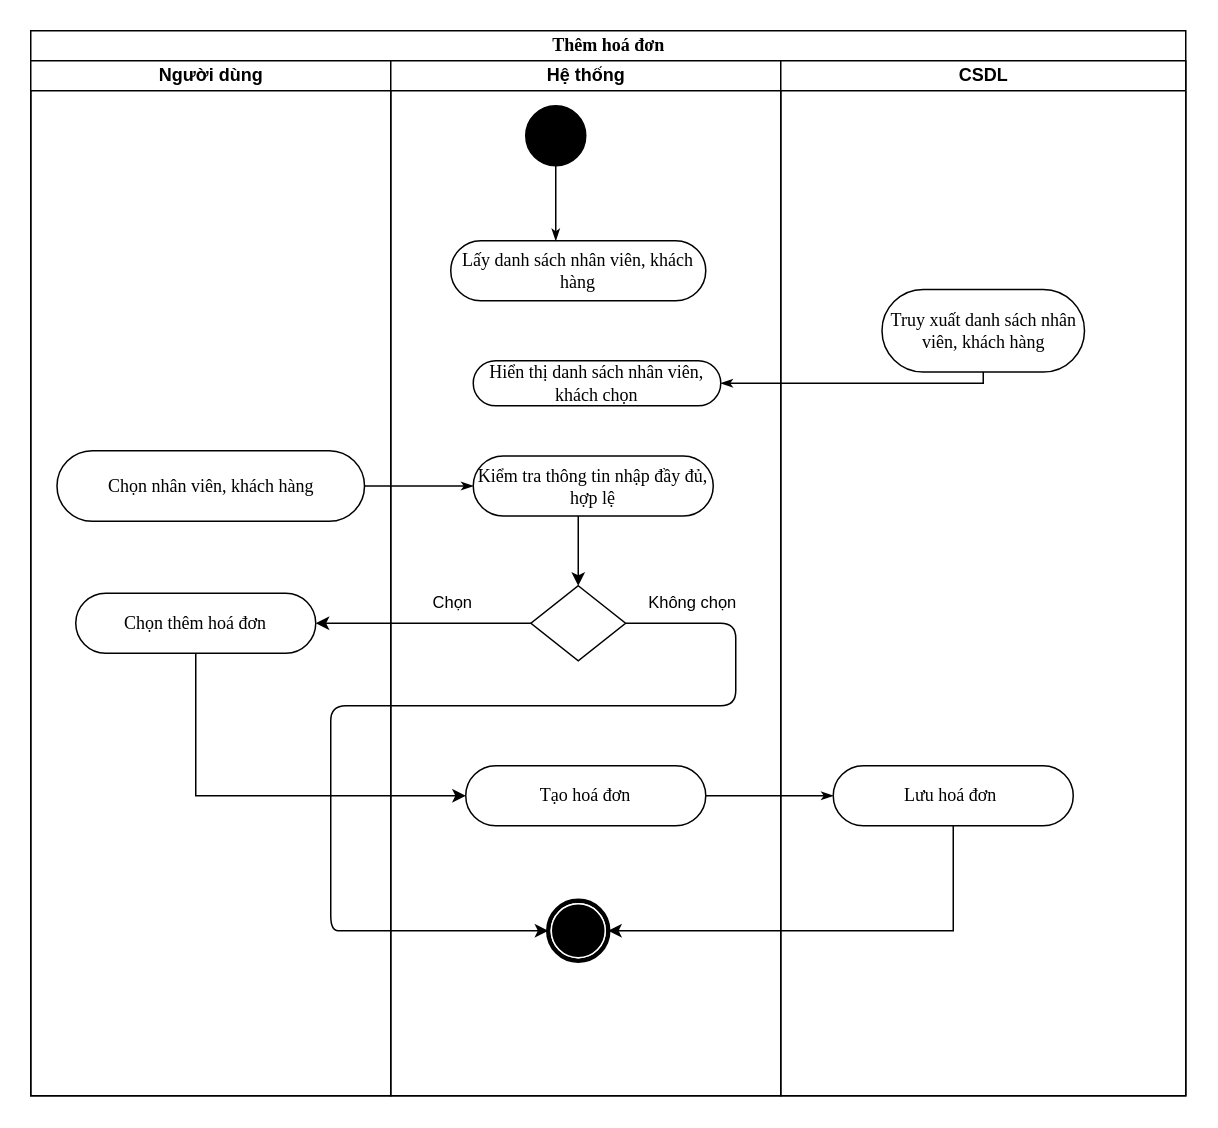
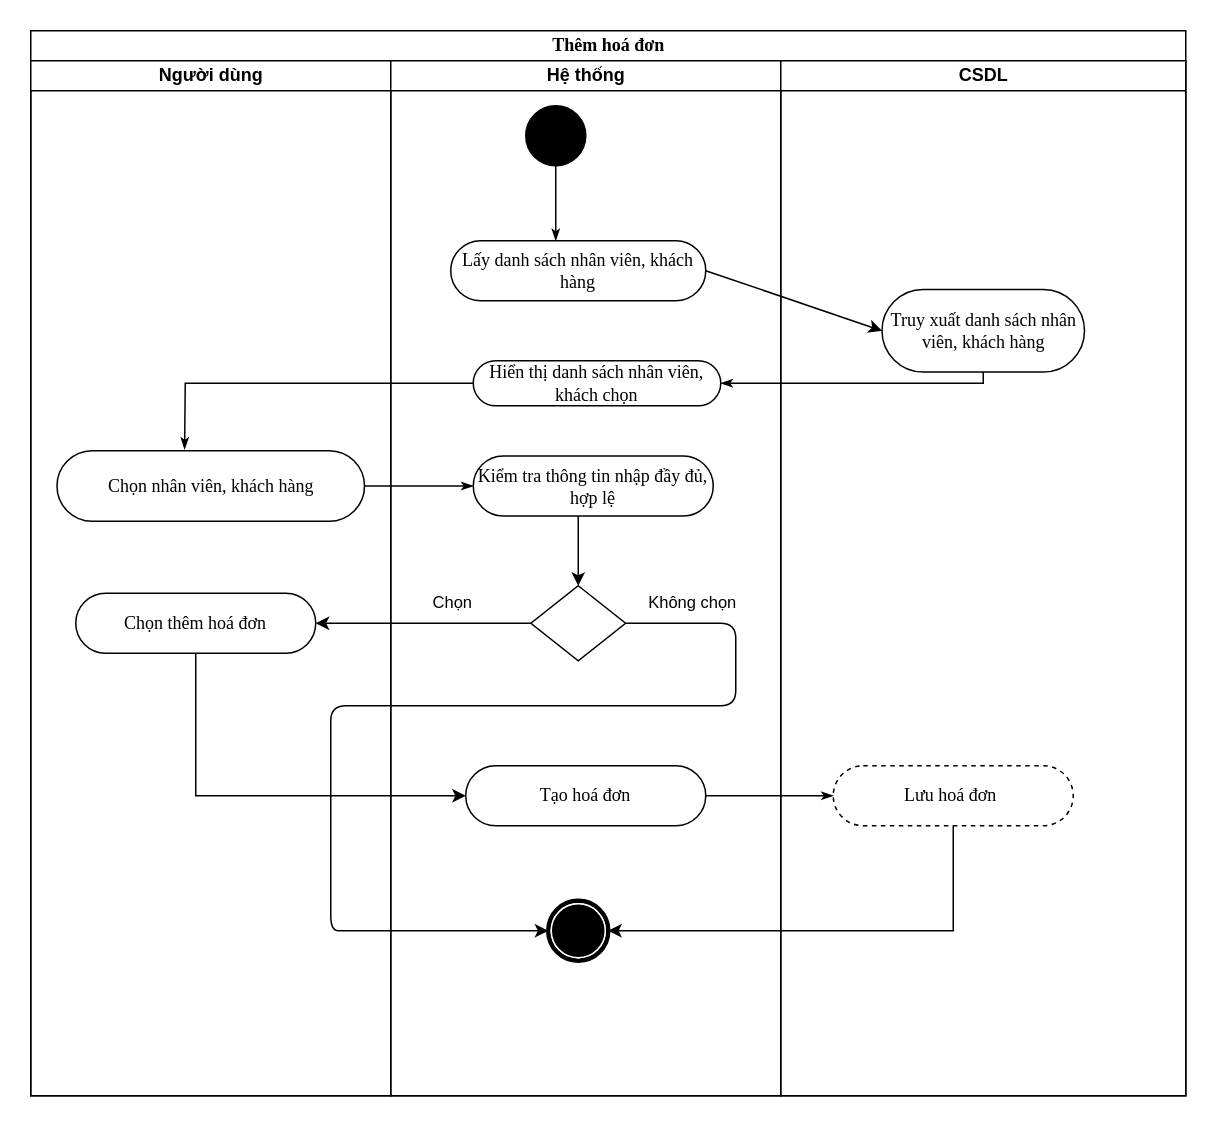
edge "Lấy danh sách nhân viên, khách hàng" -> "Truy xuất danh sách nhân viên, khách hàng": added
edge "Hiển thị danh sách nhân viên, khách chọn" -> "Chọn nhân viên, khách hàng": added
node "Lưu hoá đơn": style solid -> dashed
